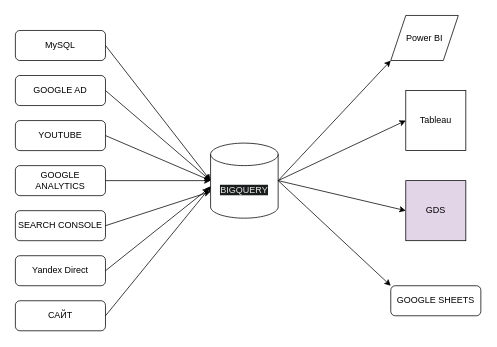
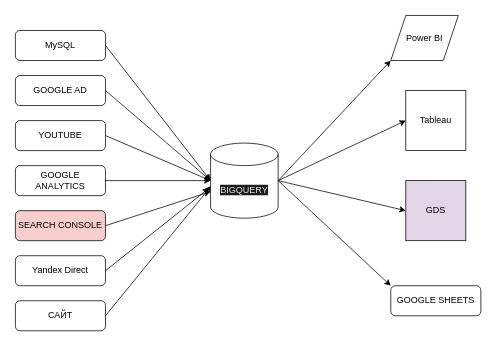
node "SEARCH CONSOLE": fillcolor #ffffff -> #f8cecc
